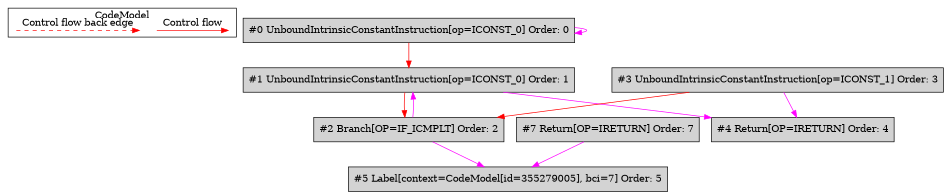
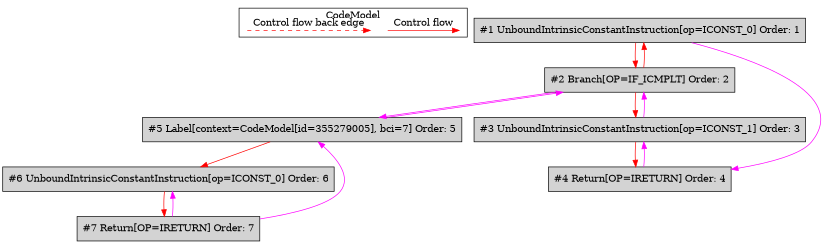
node "#0 UnboundIntrinsicConstantInstruction[op=ICONST_0] Order: 0": removed
edge "#2 Branch[OP=IF_ICMPLT] Order: 2" -> "#3 UnboundIntrinsicConstantInstruction[op=ICONST_1] Order: 3": added
edge "#3 UnboundIntrinsicConstantInstruction[op=ICONST_1] Order: 3" -> "#4 Return[OP=IRETURN] Order: 4": color fuchsia -> red
edge "#5 Label[context=CodeModel[id=355279005], bci=7] Order: 5" -> "#2 Branch[OP=IF_ICMPLT] Order: 2": added
edge "#3 UnboundIntrinsicConstantInstruction[op=ICONST_1] Order: 3" -> "#2 Branch[OP=IF_ICMPLT] Order: 2": color red -> fuchsia
edge "#2 Branch[OP=IF_ICMPLT] Order: 2" -> "#1 UnboundIntrinsicConstantInstruction[op=ICONST_0] Order: 1": color fuchsia -> red
edge "#4 Return[OP=IRETURN] Order: 4" -> "#3 UnboundIntrinsicConstantInstruction[op=ICONST_1] Order: 3": added
node "#6 UnboundIntrinsicConstantInstruction[op=ICONST_0] Order: 6": added
